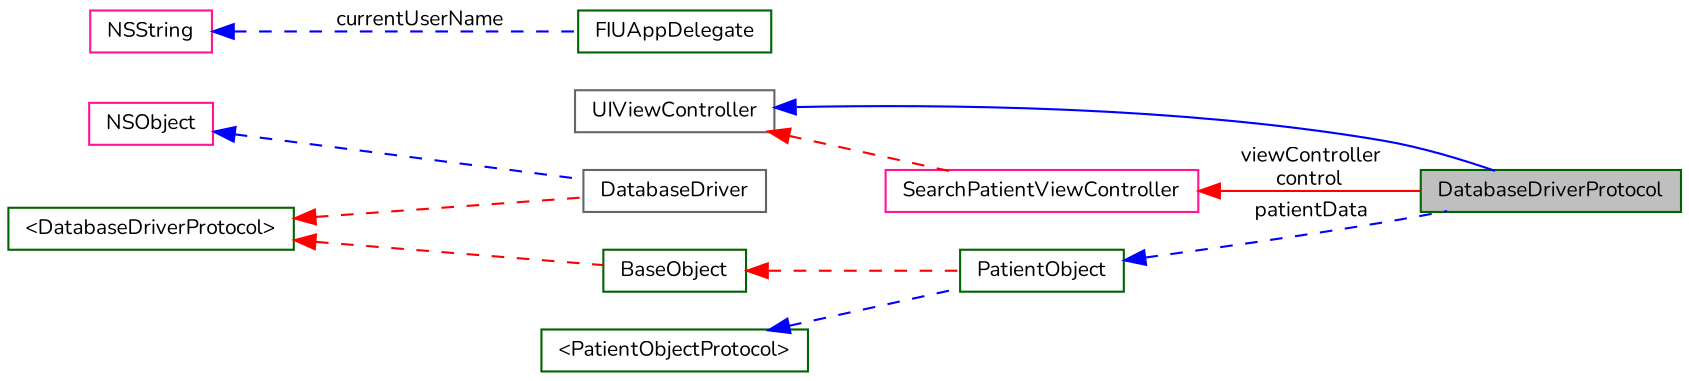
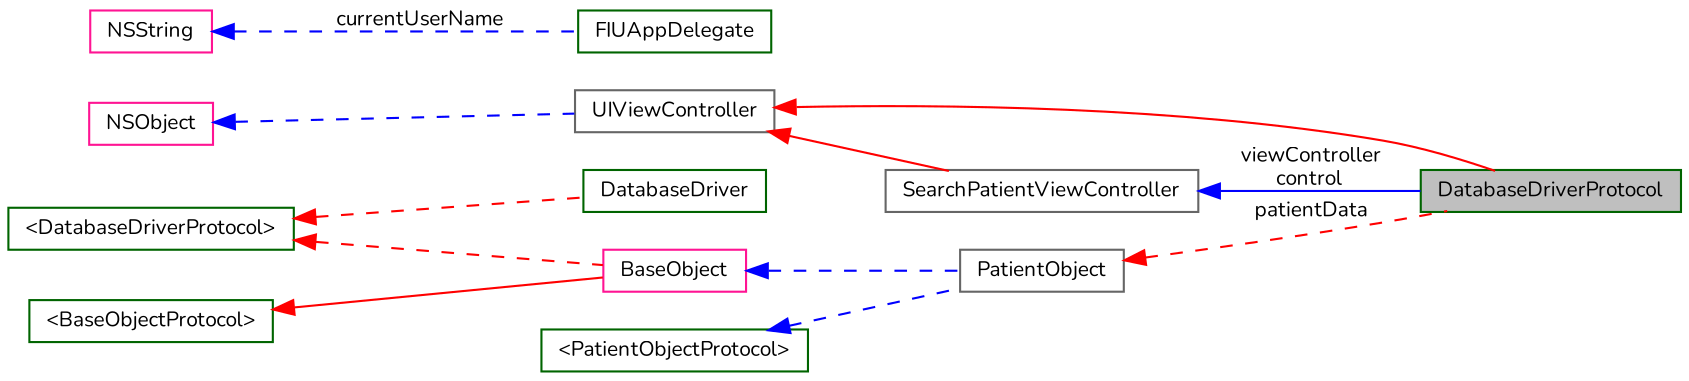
edge "DatabaseDriverProtocol" -> "UIViewController": color blue -> red
edge "SearchPatientViewController" -> "UIViewController": style dashed -> solid
edge "DatabaseDriver" -> "NSObject": now "UIViewController" -> "NSObject"
node "DatabaseDriver": color gray40 -> darkgreen
node "SearchPatientViewController": color deeppink -> gray40
edge "DatabaseDriverProtocol" -> "SearchPatientViewController": color red -> blue
edge "DatabaseDriverProtocol" -> "PatientObject": color blue -> red
node "BaseObject": color darkgreen -> deeppink
edge "PatientObject" -> "BaseObject": color red -> blue
node "PatientObject": color darkgreen -> gray40
node "<BaseObjectProtocol>": added
